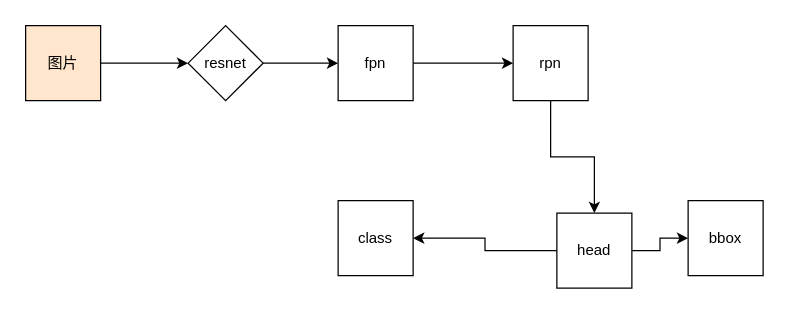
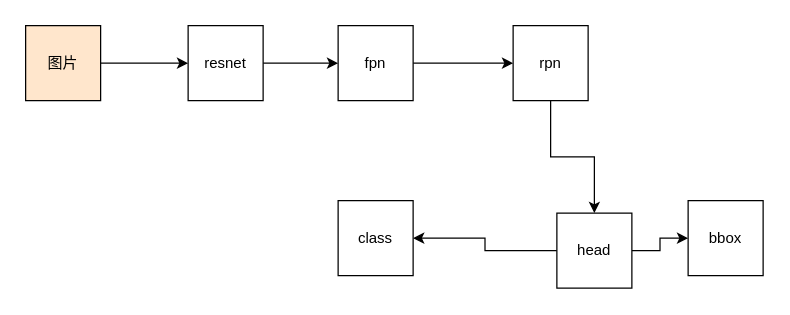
node "resnet": shape diamond -> rectangle
